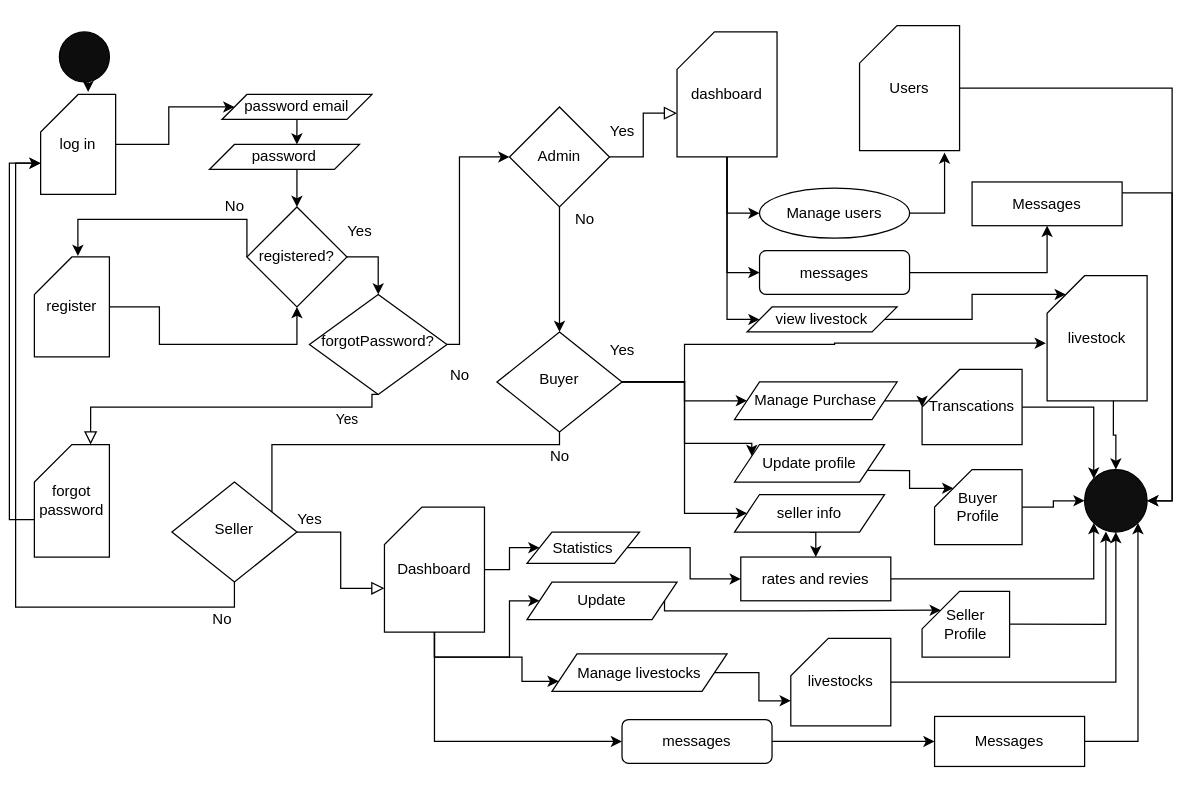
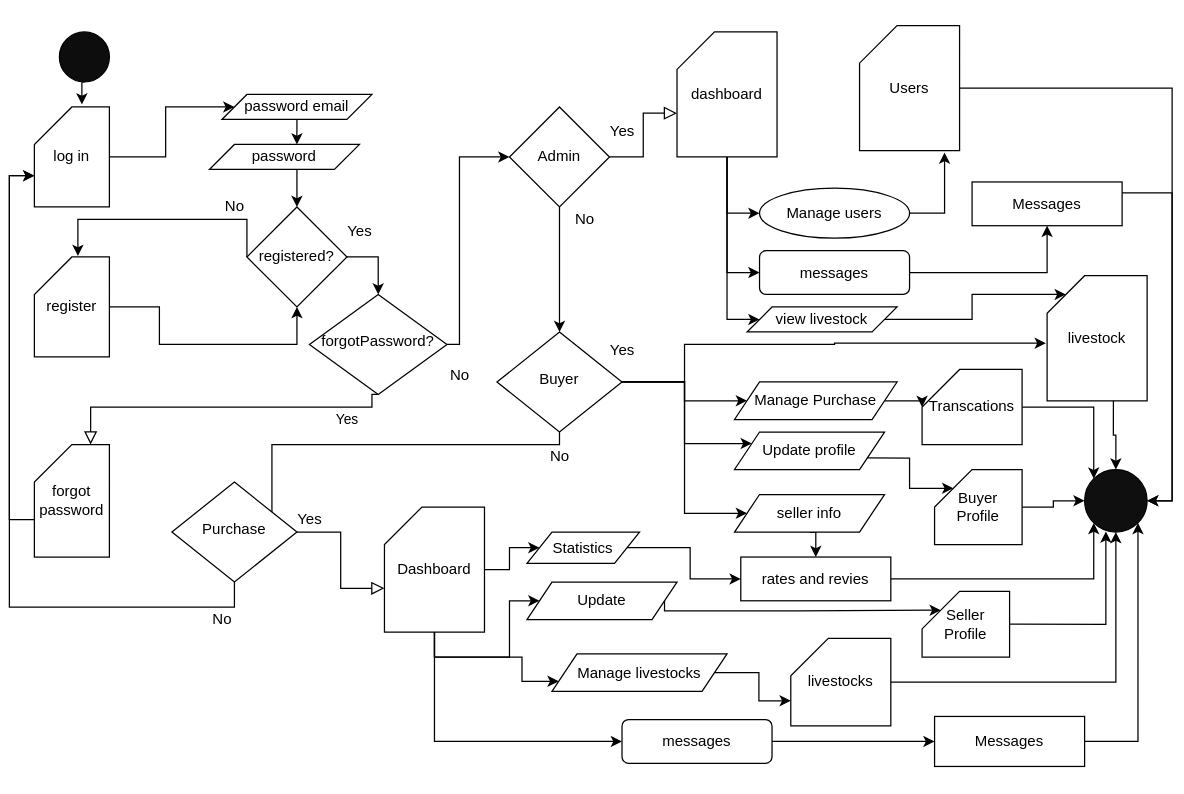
node "log in": moved (78, 144) -> (72, 157)
node "Update profile": moved (809, 463) -> (809, 451)
node "Seller": label "Seller" -> "Purchase"
